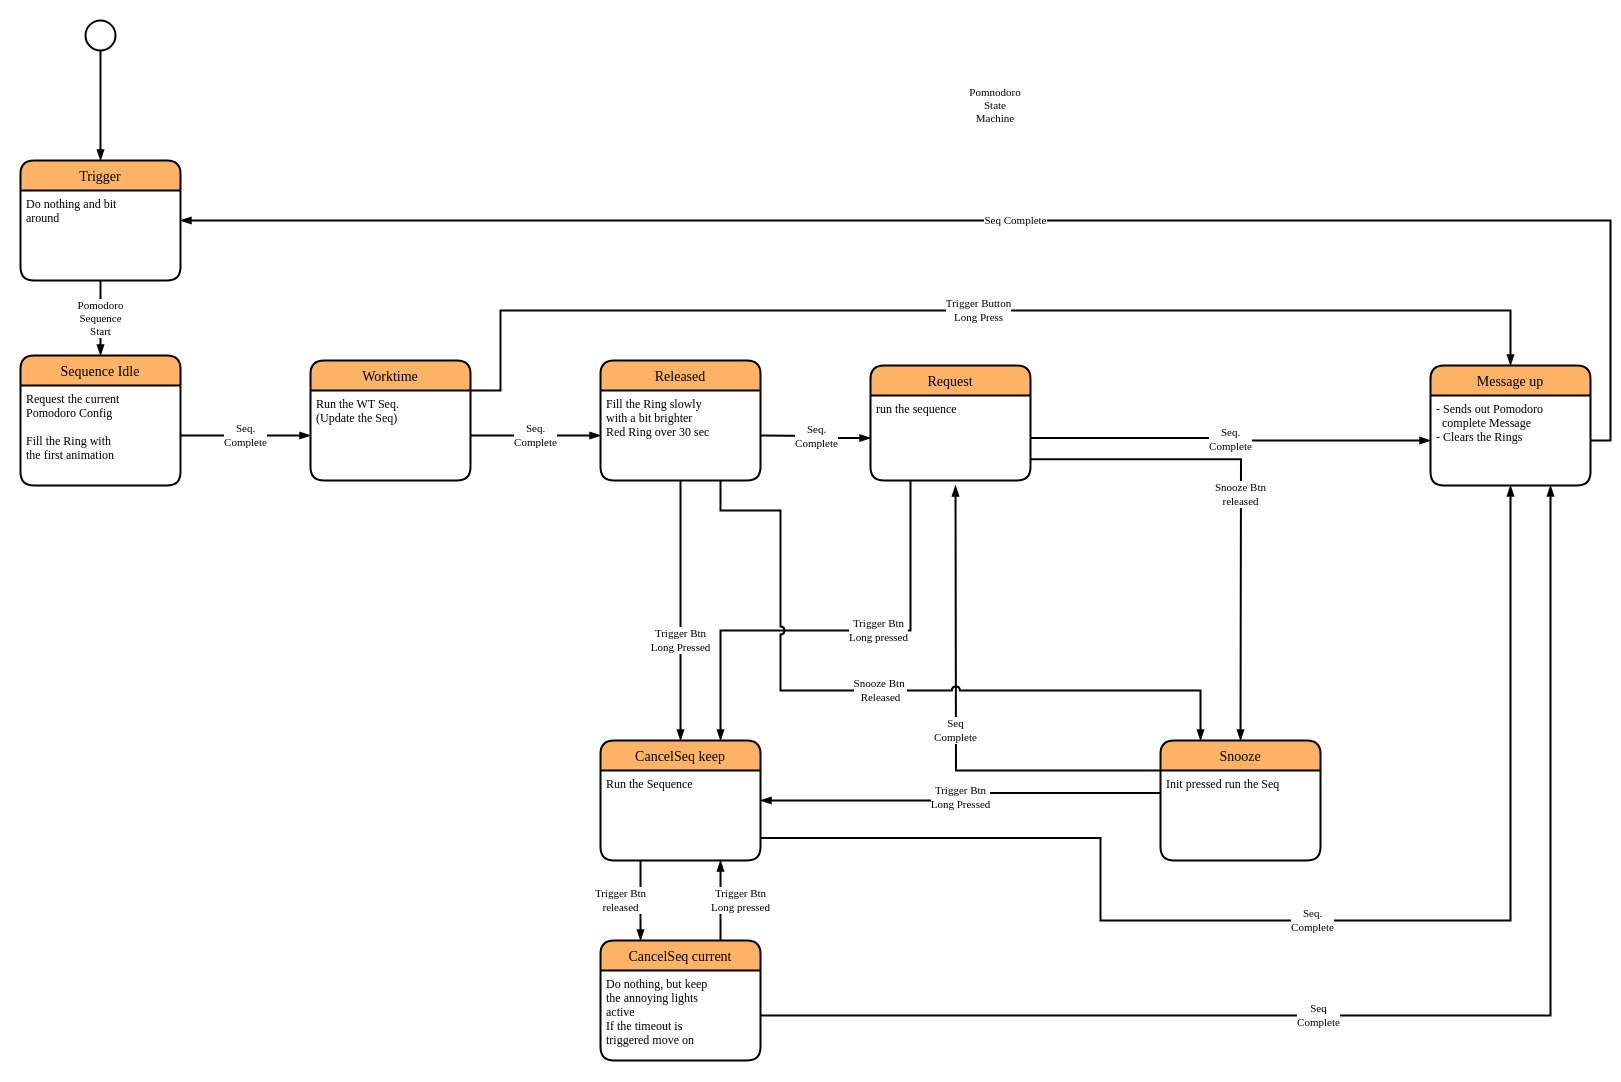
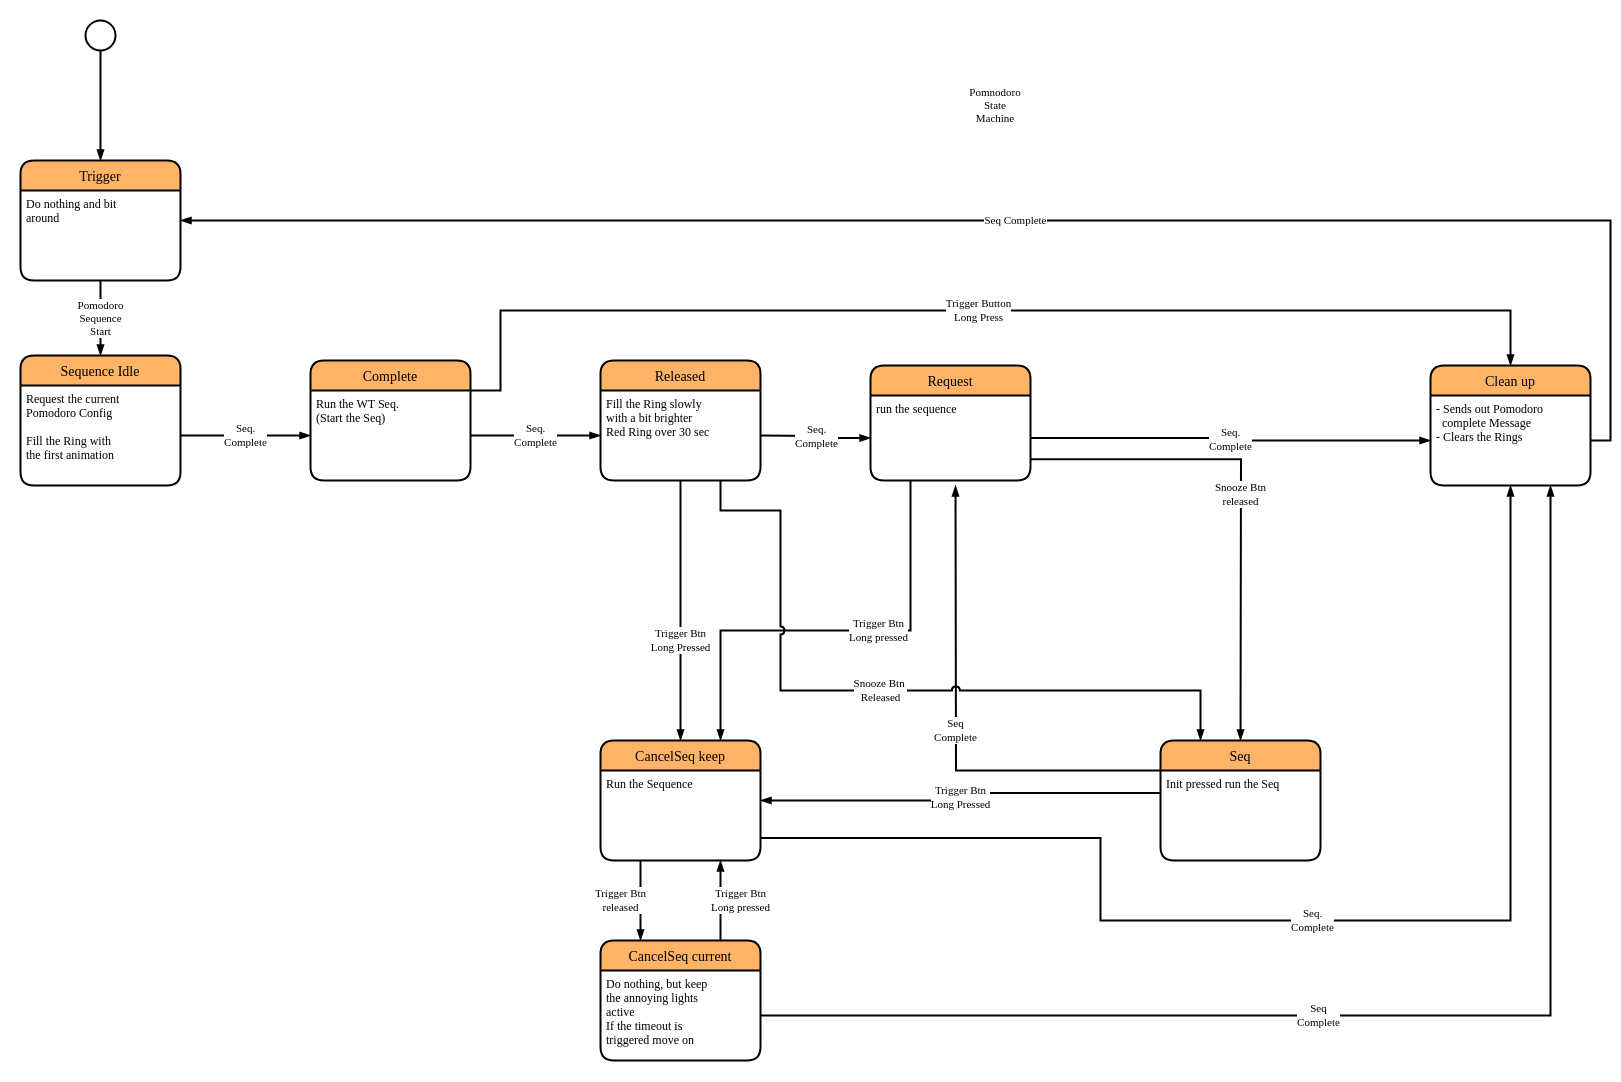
node "Worktime": label "Worktime" -> "Complete"
node "Message up": label "Message up" -> "Clean up"
node "Run the WT Seq. (Update the Seq)": label "Run the WT Seq. (Update the Seq)" -> "Run the WT Seq. (Start the Seq)"
node "Snooze": label "Snooze" -> "Seq"
